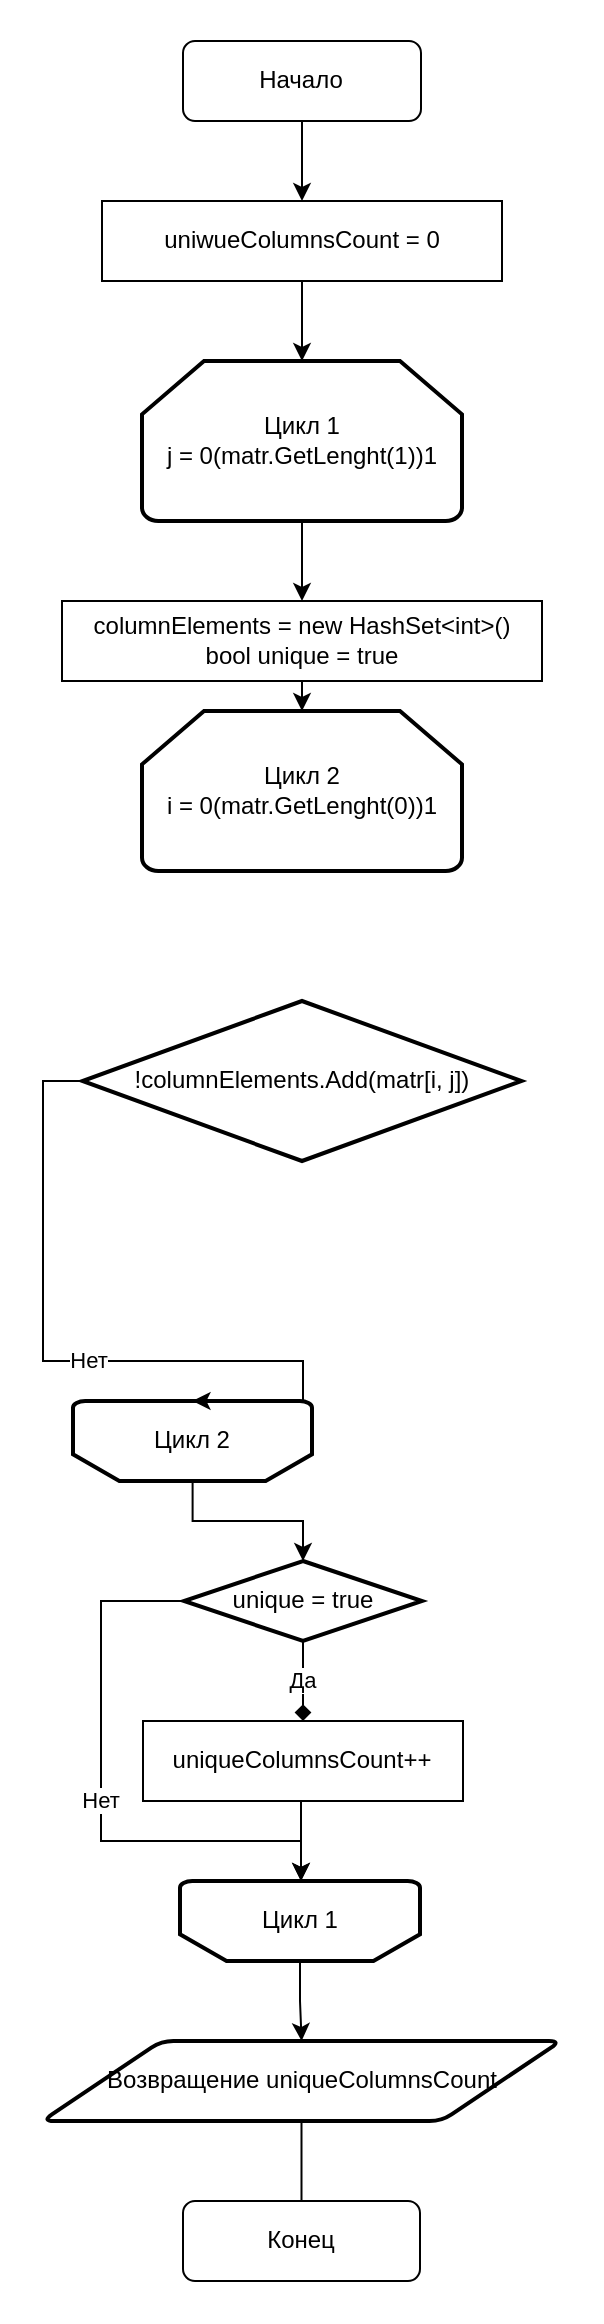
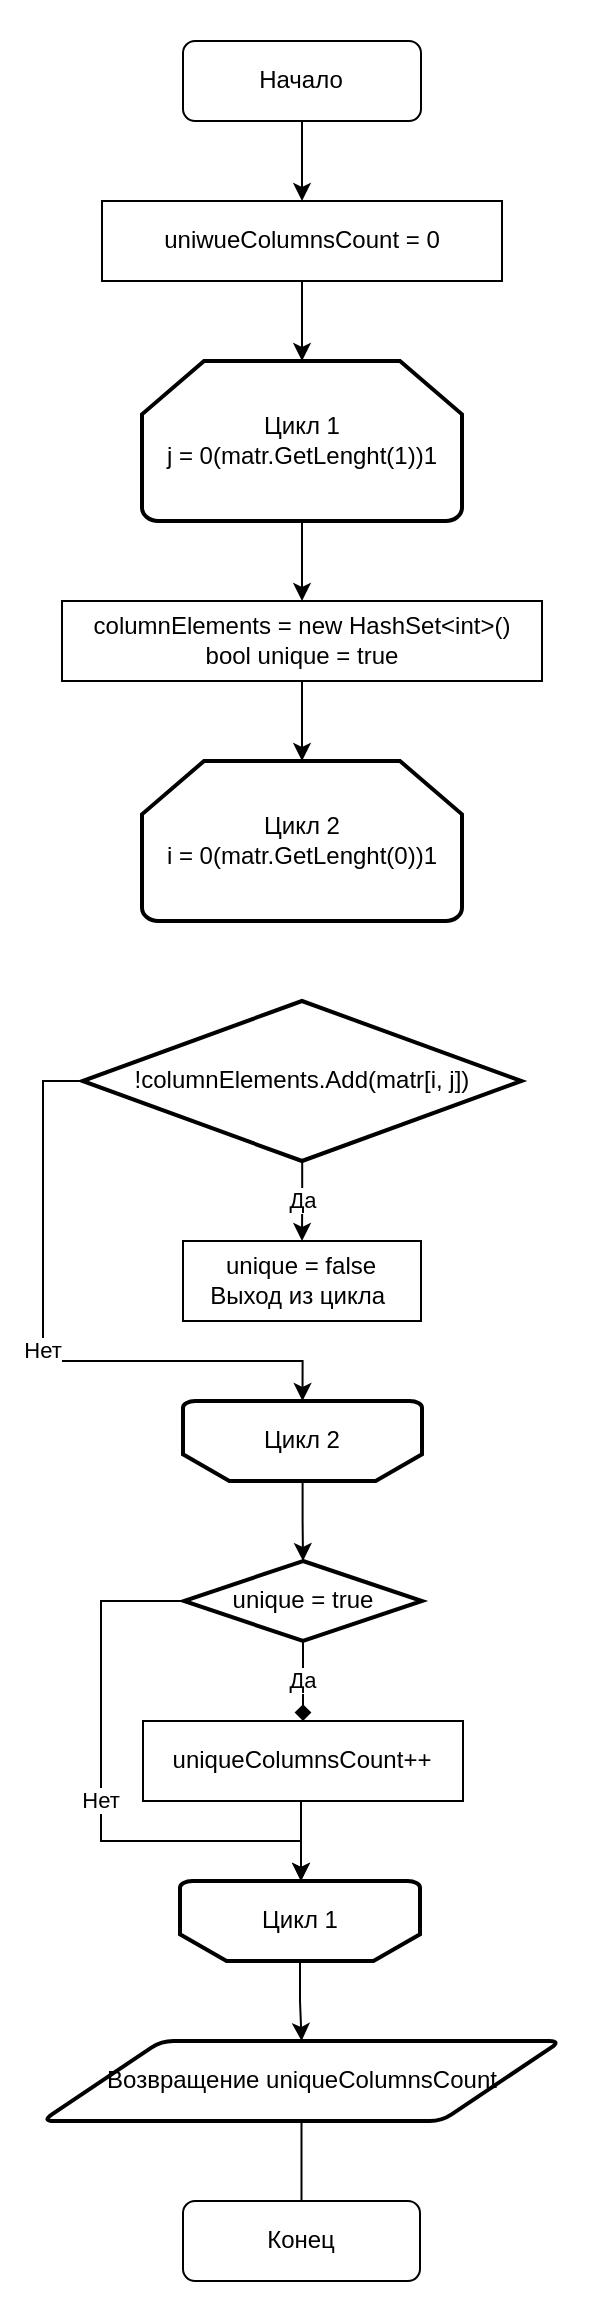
node "Цикл 2 i = 0(matr.GetLenght(0))1": moved (302, 791) -> (302, 841)
edge "!columnElements.Add(matr[i, j])" -> "unique = false Выход из цикла": added, label "Да"
node "unique = false Выход из цикла": added
node "Цикл 2": moved (193, 1441) -> (303, 1441)
